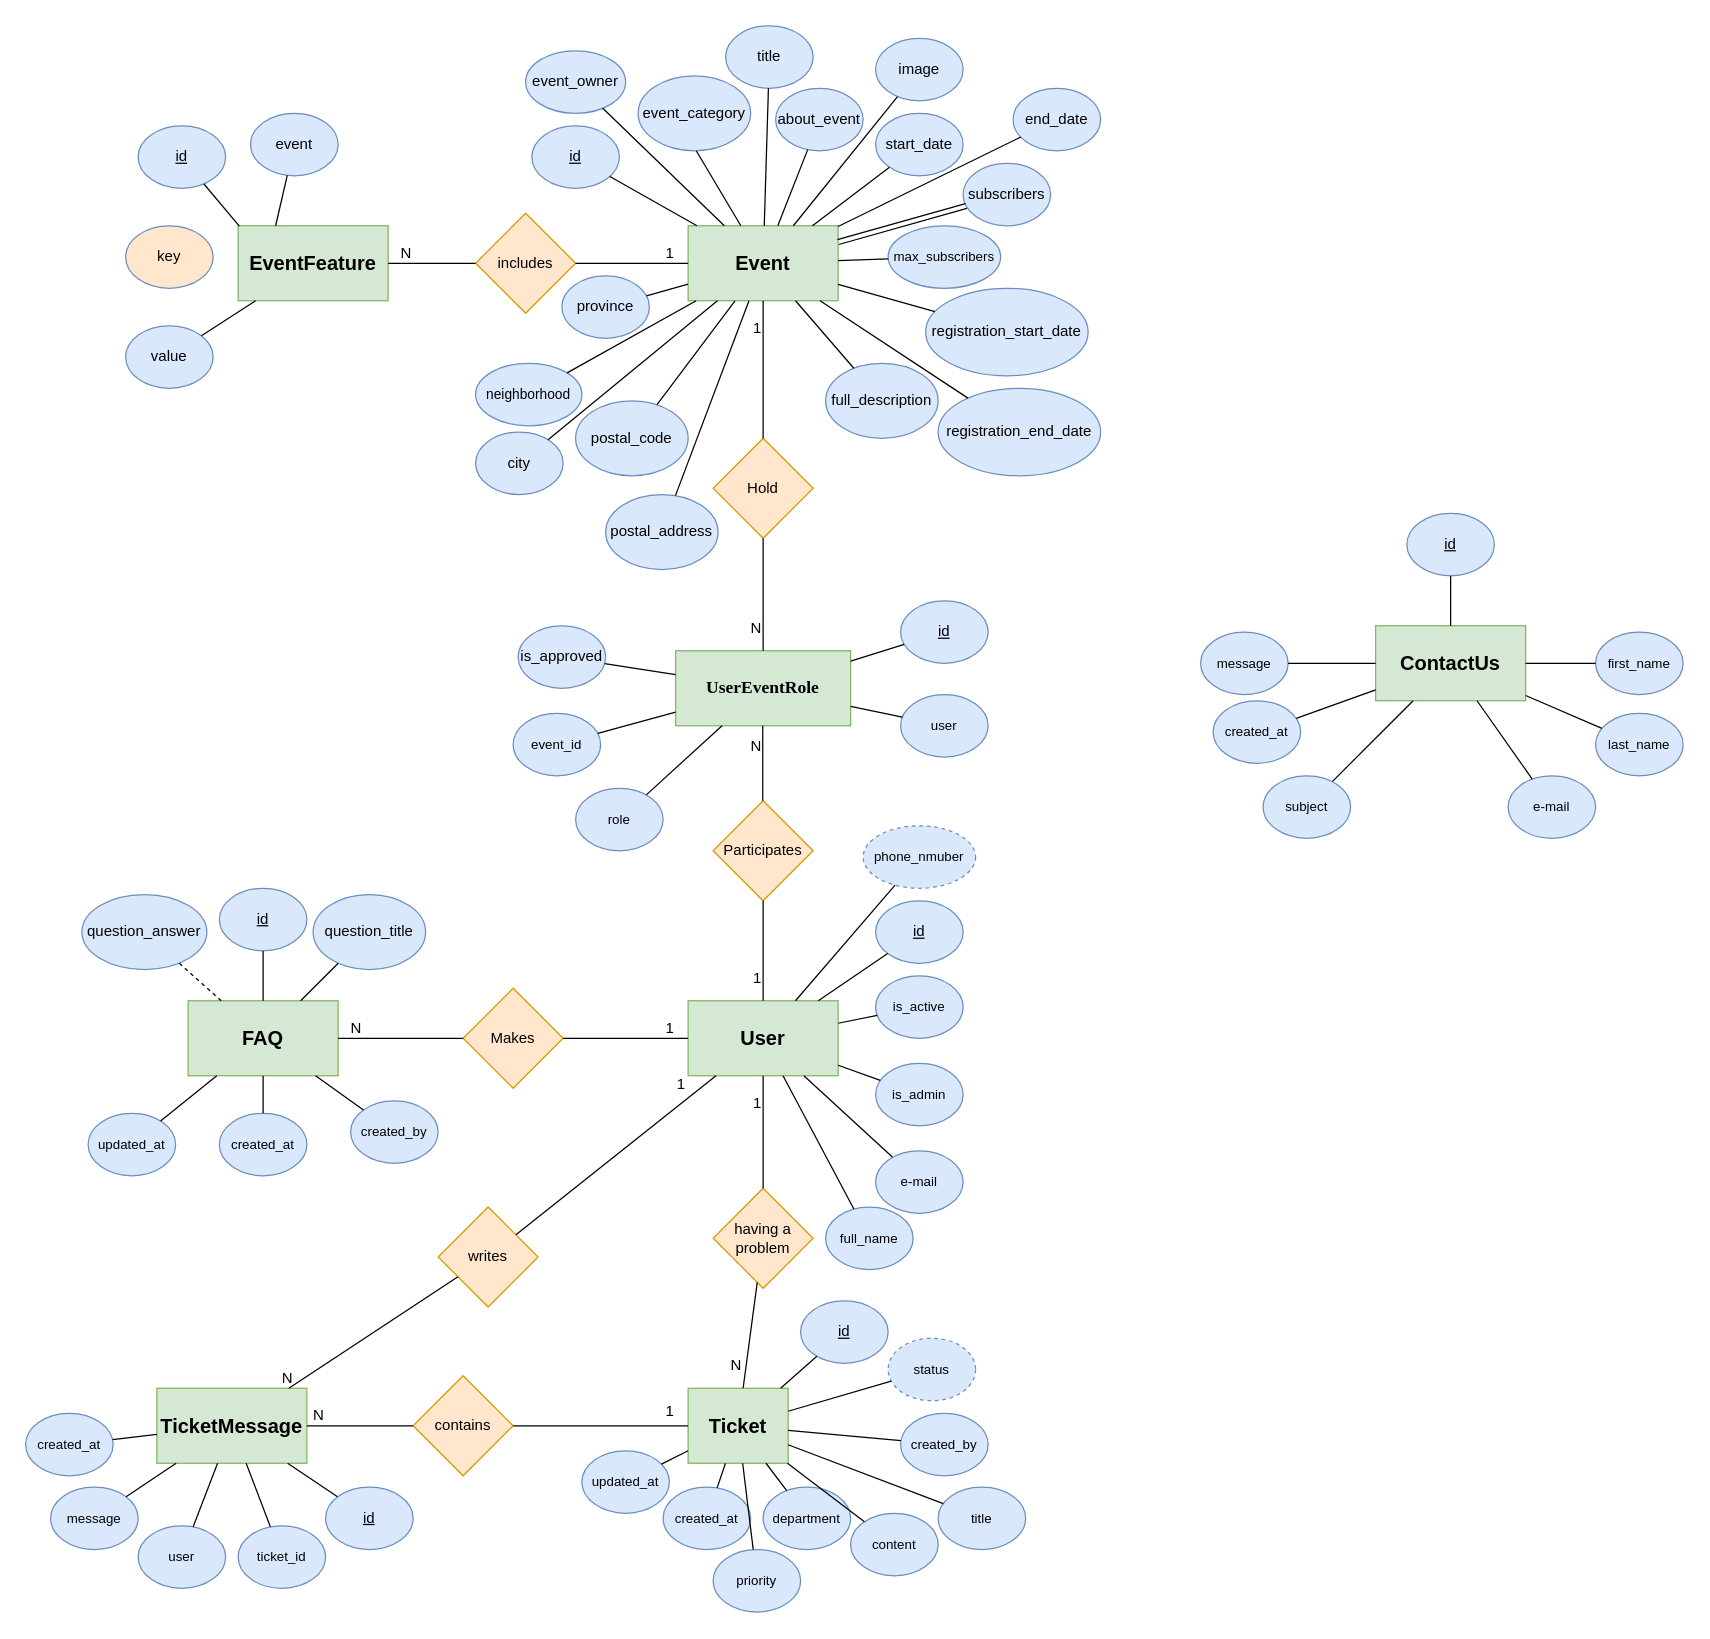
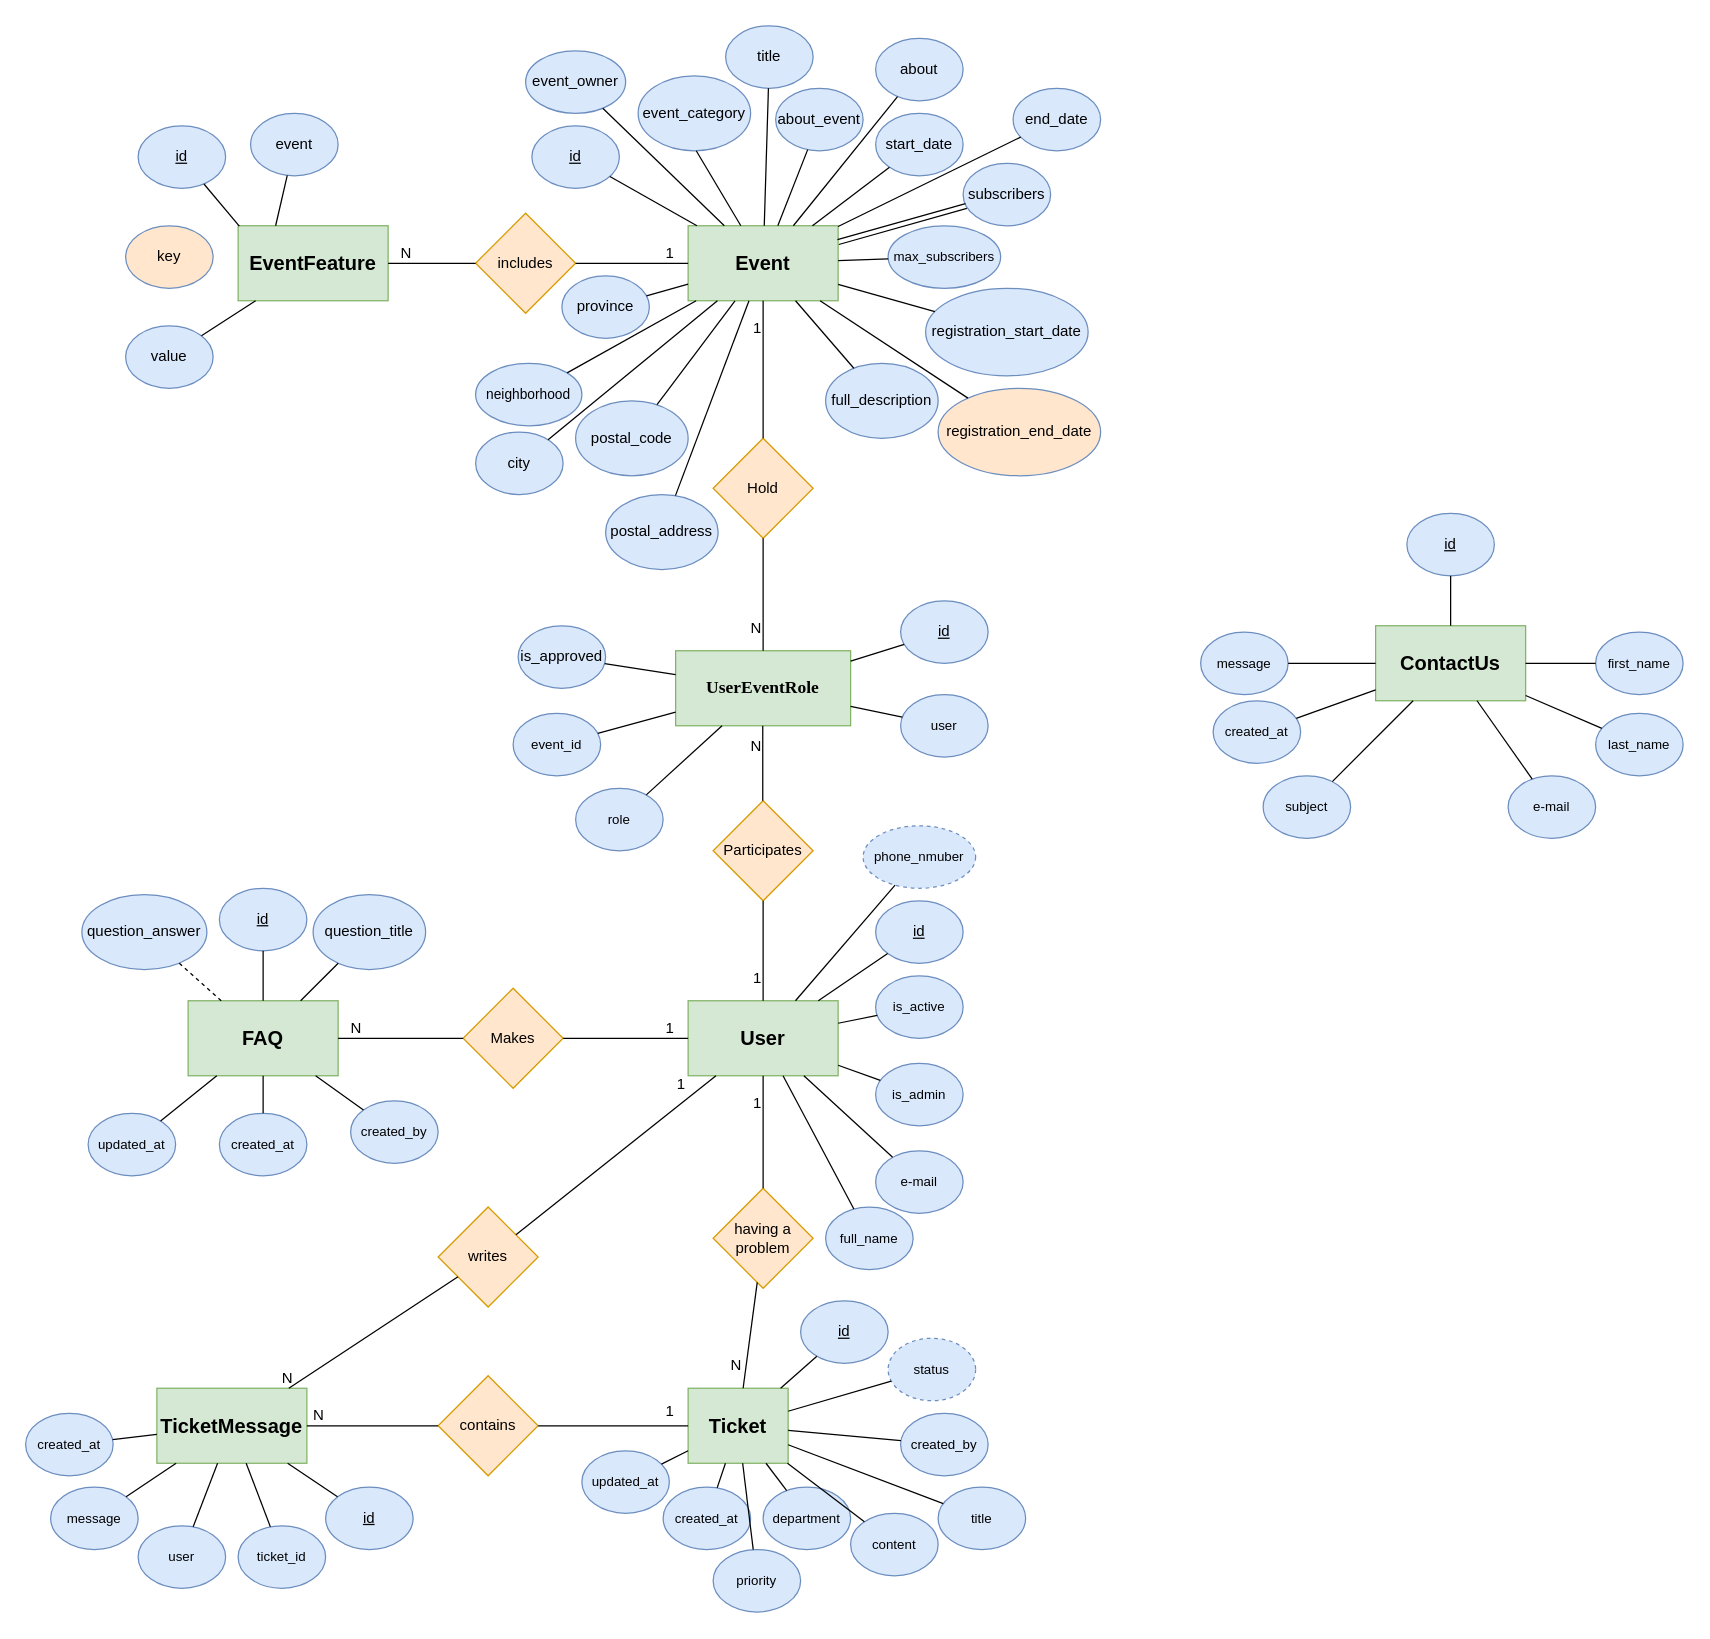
node "image": label "image" -> "about"
node "registration_end_date": fillcolor #dae8fc -> #ffe6cc
node "contains": moved (463, 1426) -> (488, 1426)
